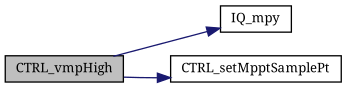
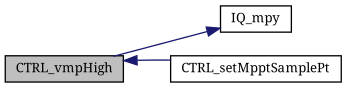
edge "CTRL_vmpHigh" -> "CTRL_setMpptSamplePt": reversed
